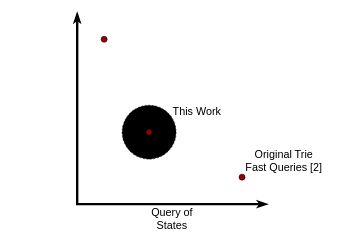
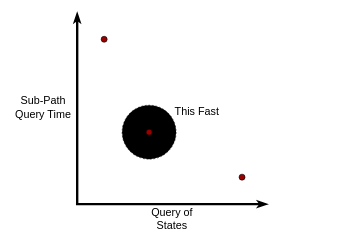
node "Sub-Path Query Time": added
node "This Work": label "This Work" -> "This Fast"
node "Original Trie Fast Queries [2]": removed
